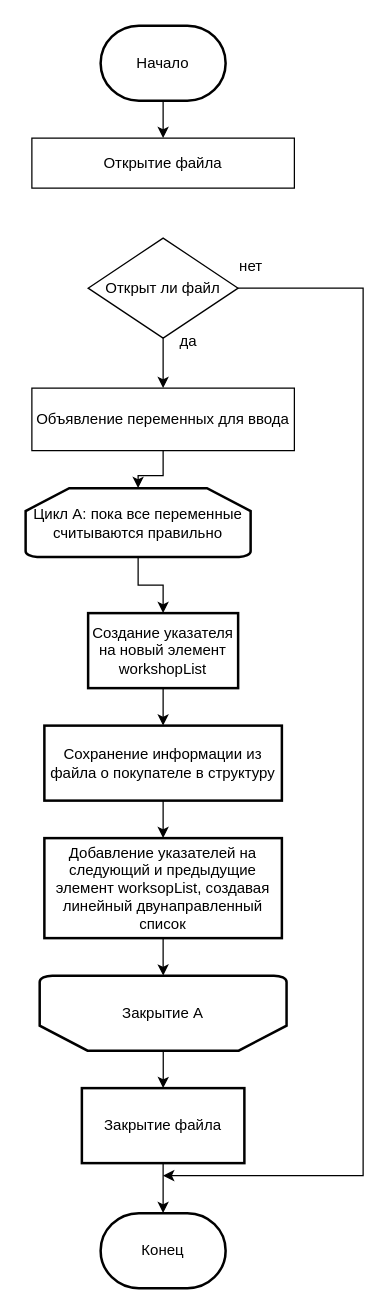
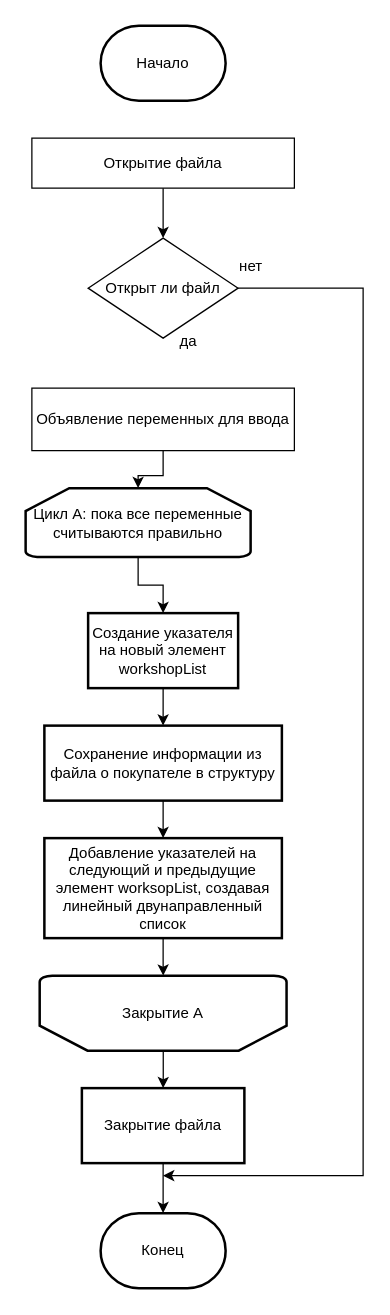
edge "Начало" -> "Открытие файла": removed
edge "Открытие файла" -> "Открыт ли файл": added
edge "Открыт ли файл" -> "Объявление переменных для ввода": removed
